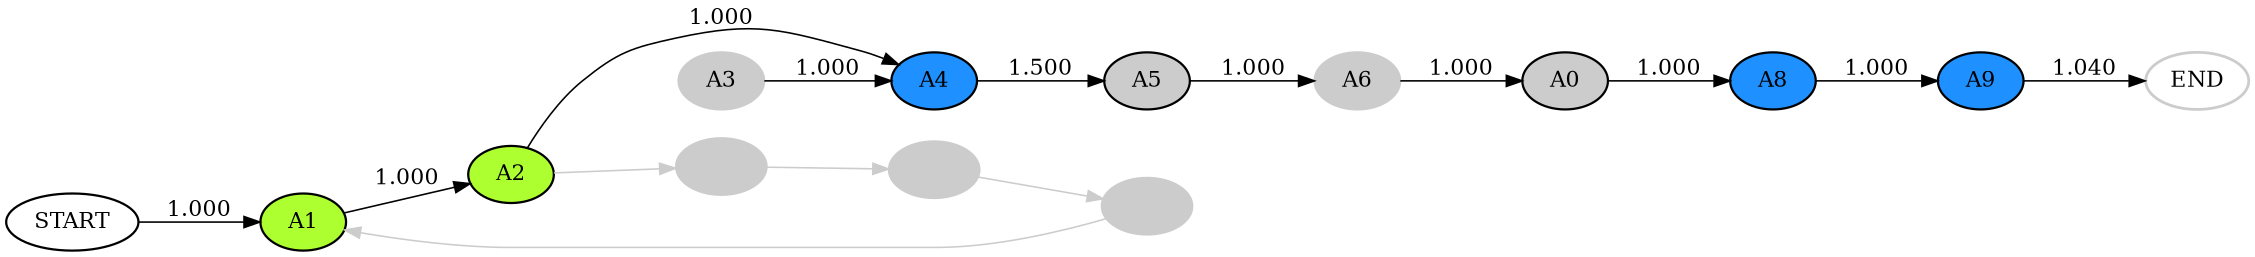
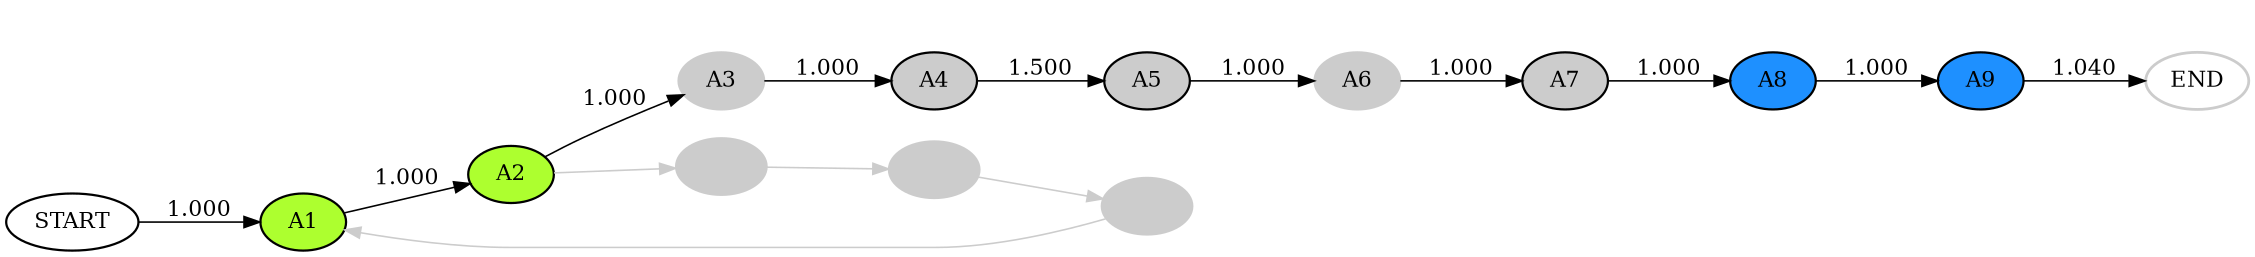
edge "A2" -> "A4": now "A2" -> "A3"
node "A4": fillcolor #1e90ff -> #cccccc
node "A0": label "A0" -> "A7"
